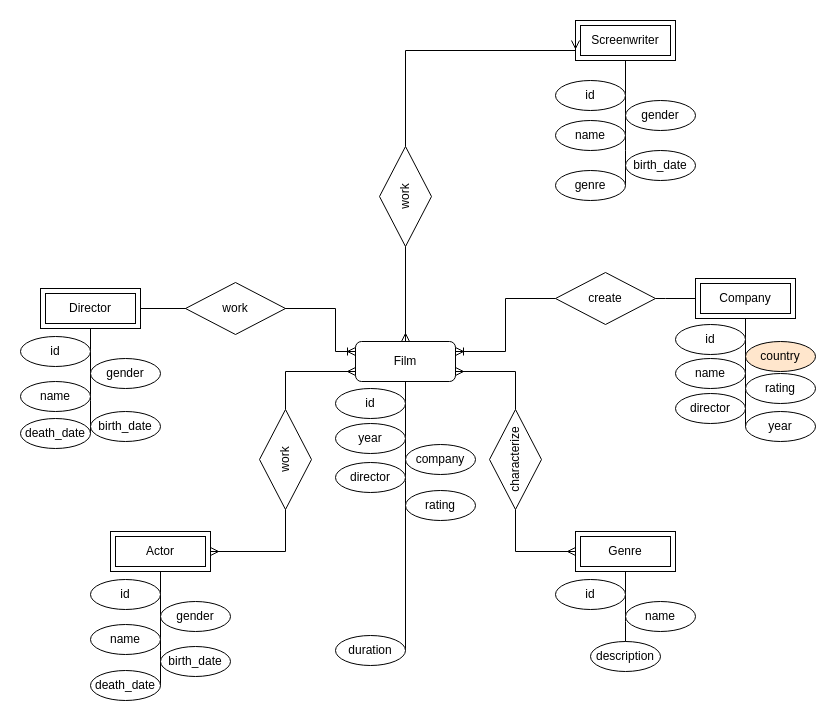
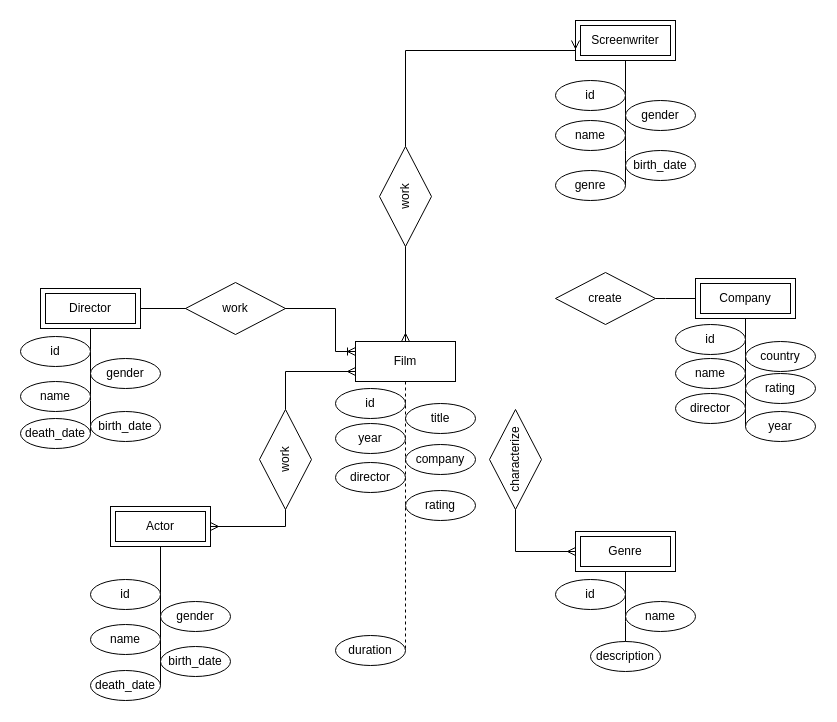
edge "create" -> "Film": removed
node "country": fillcolor #ffe6cc -> #ffffff
node "Film": shape rounded rectangle -> rectangle
edge "characterize" -> "Film": removed
node "title": added
edge "Film" -- "duration": style solid -> dashed
node "Actor": moved (161, 552) -> (161, 527)
